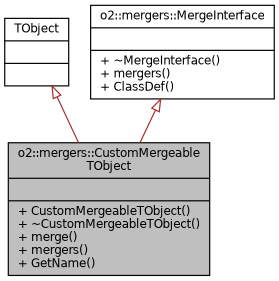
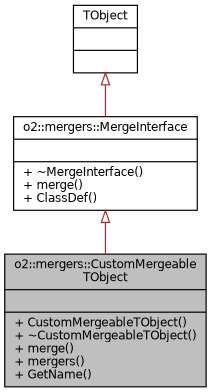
node "o2::mergers::MergeInterface": text "+ mergers()" -> "+ merge()"
edge "o2::mergers::CustomMergeable" -> "TObject": now "o2::mergers::MergeInterface" -> "TObject"
